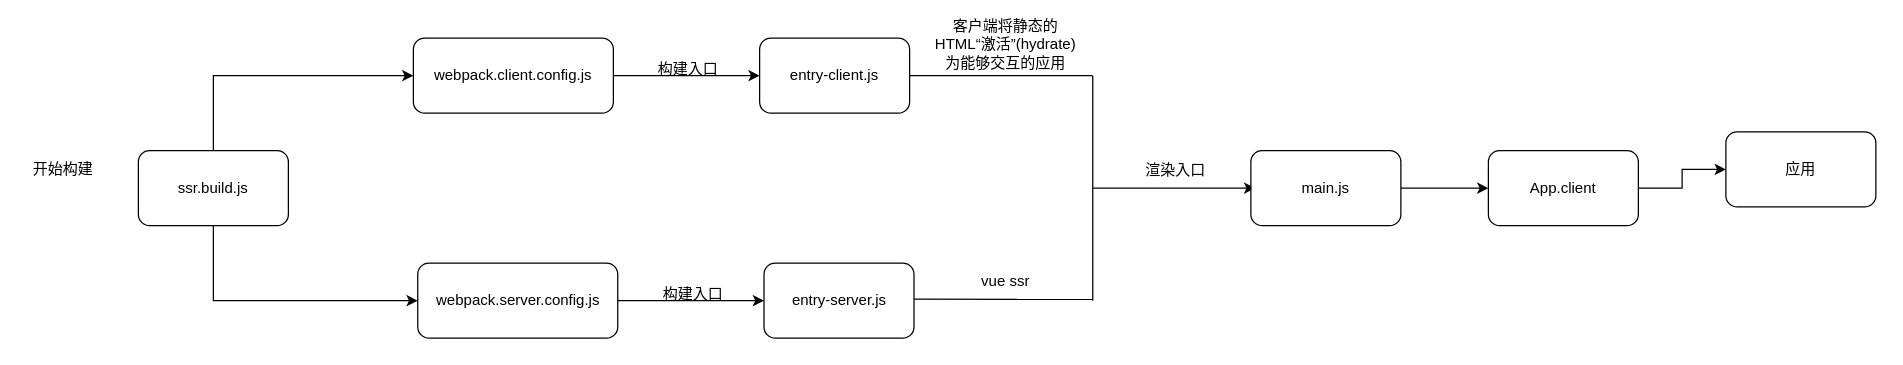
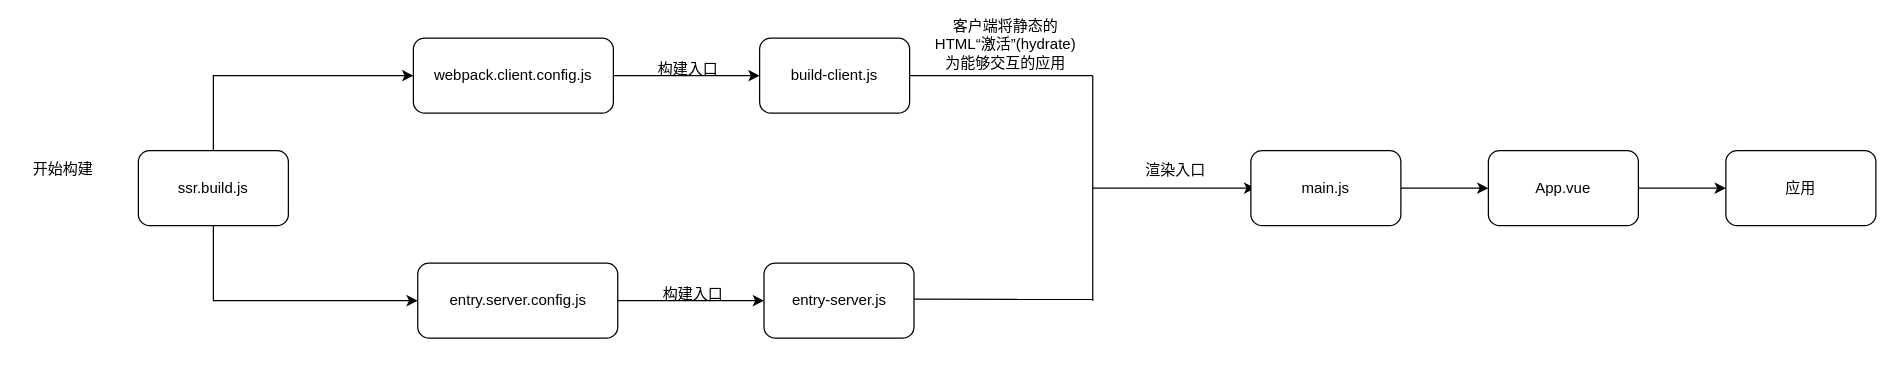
node "entry-client.js": label "entry-client.js" -> "build-client.js"
node "应用": moved (1801, 169) -> (1801, 188)
node "App.client": label "App.client" -> "App.vue"
node "vue ssr": removed
node "webpack.server.config.js": label "webpack.server.config.js" -> "entry.server.config.js"
